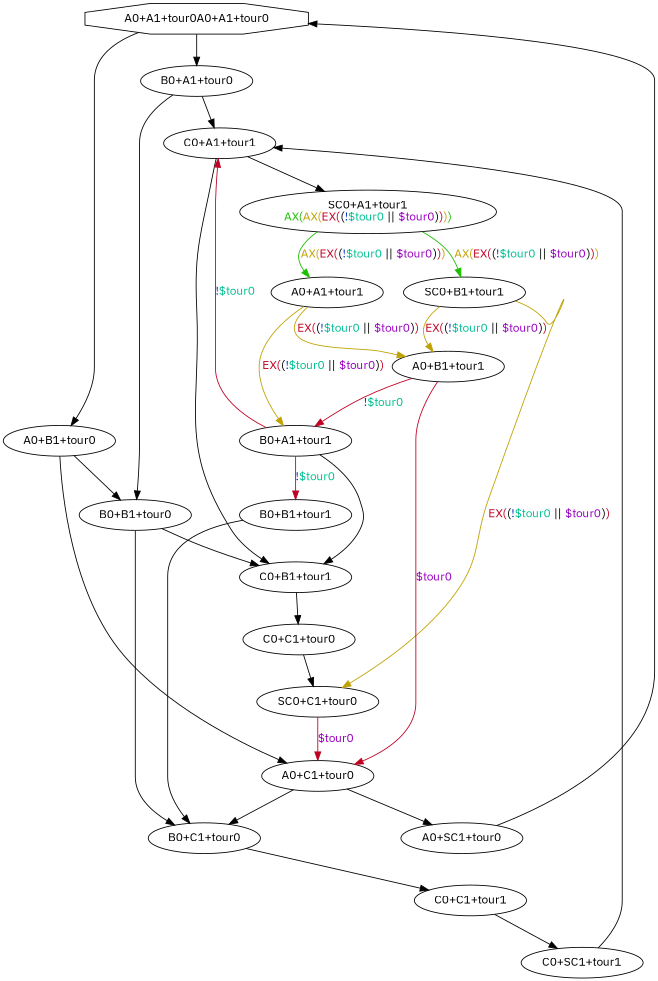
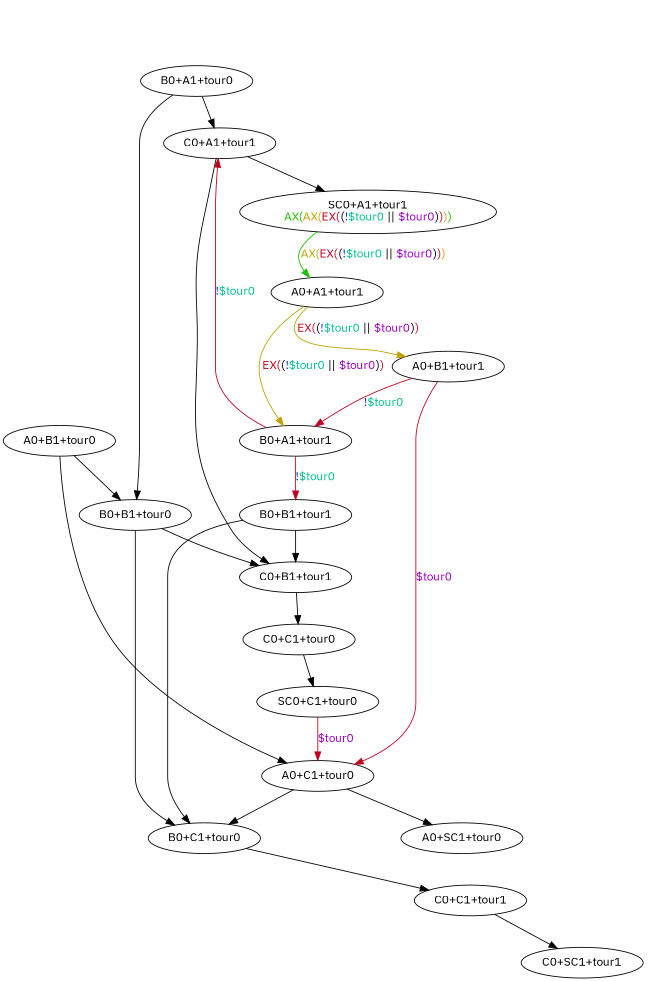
node "A0+A1+tour0A0+A1+tour0": removed
node "SC0+B1+tour1": removed
edge "C0+SC1+tour1" -> "C0+A1+tour1": removed
edge "B0+A1+tour1" -> "C0+B1+tour1": now "B0+B1+tour1" -> "C0+B1+tour1"
